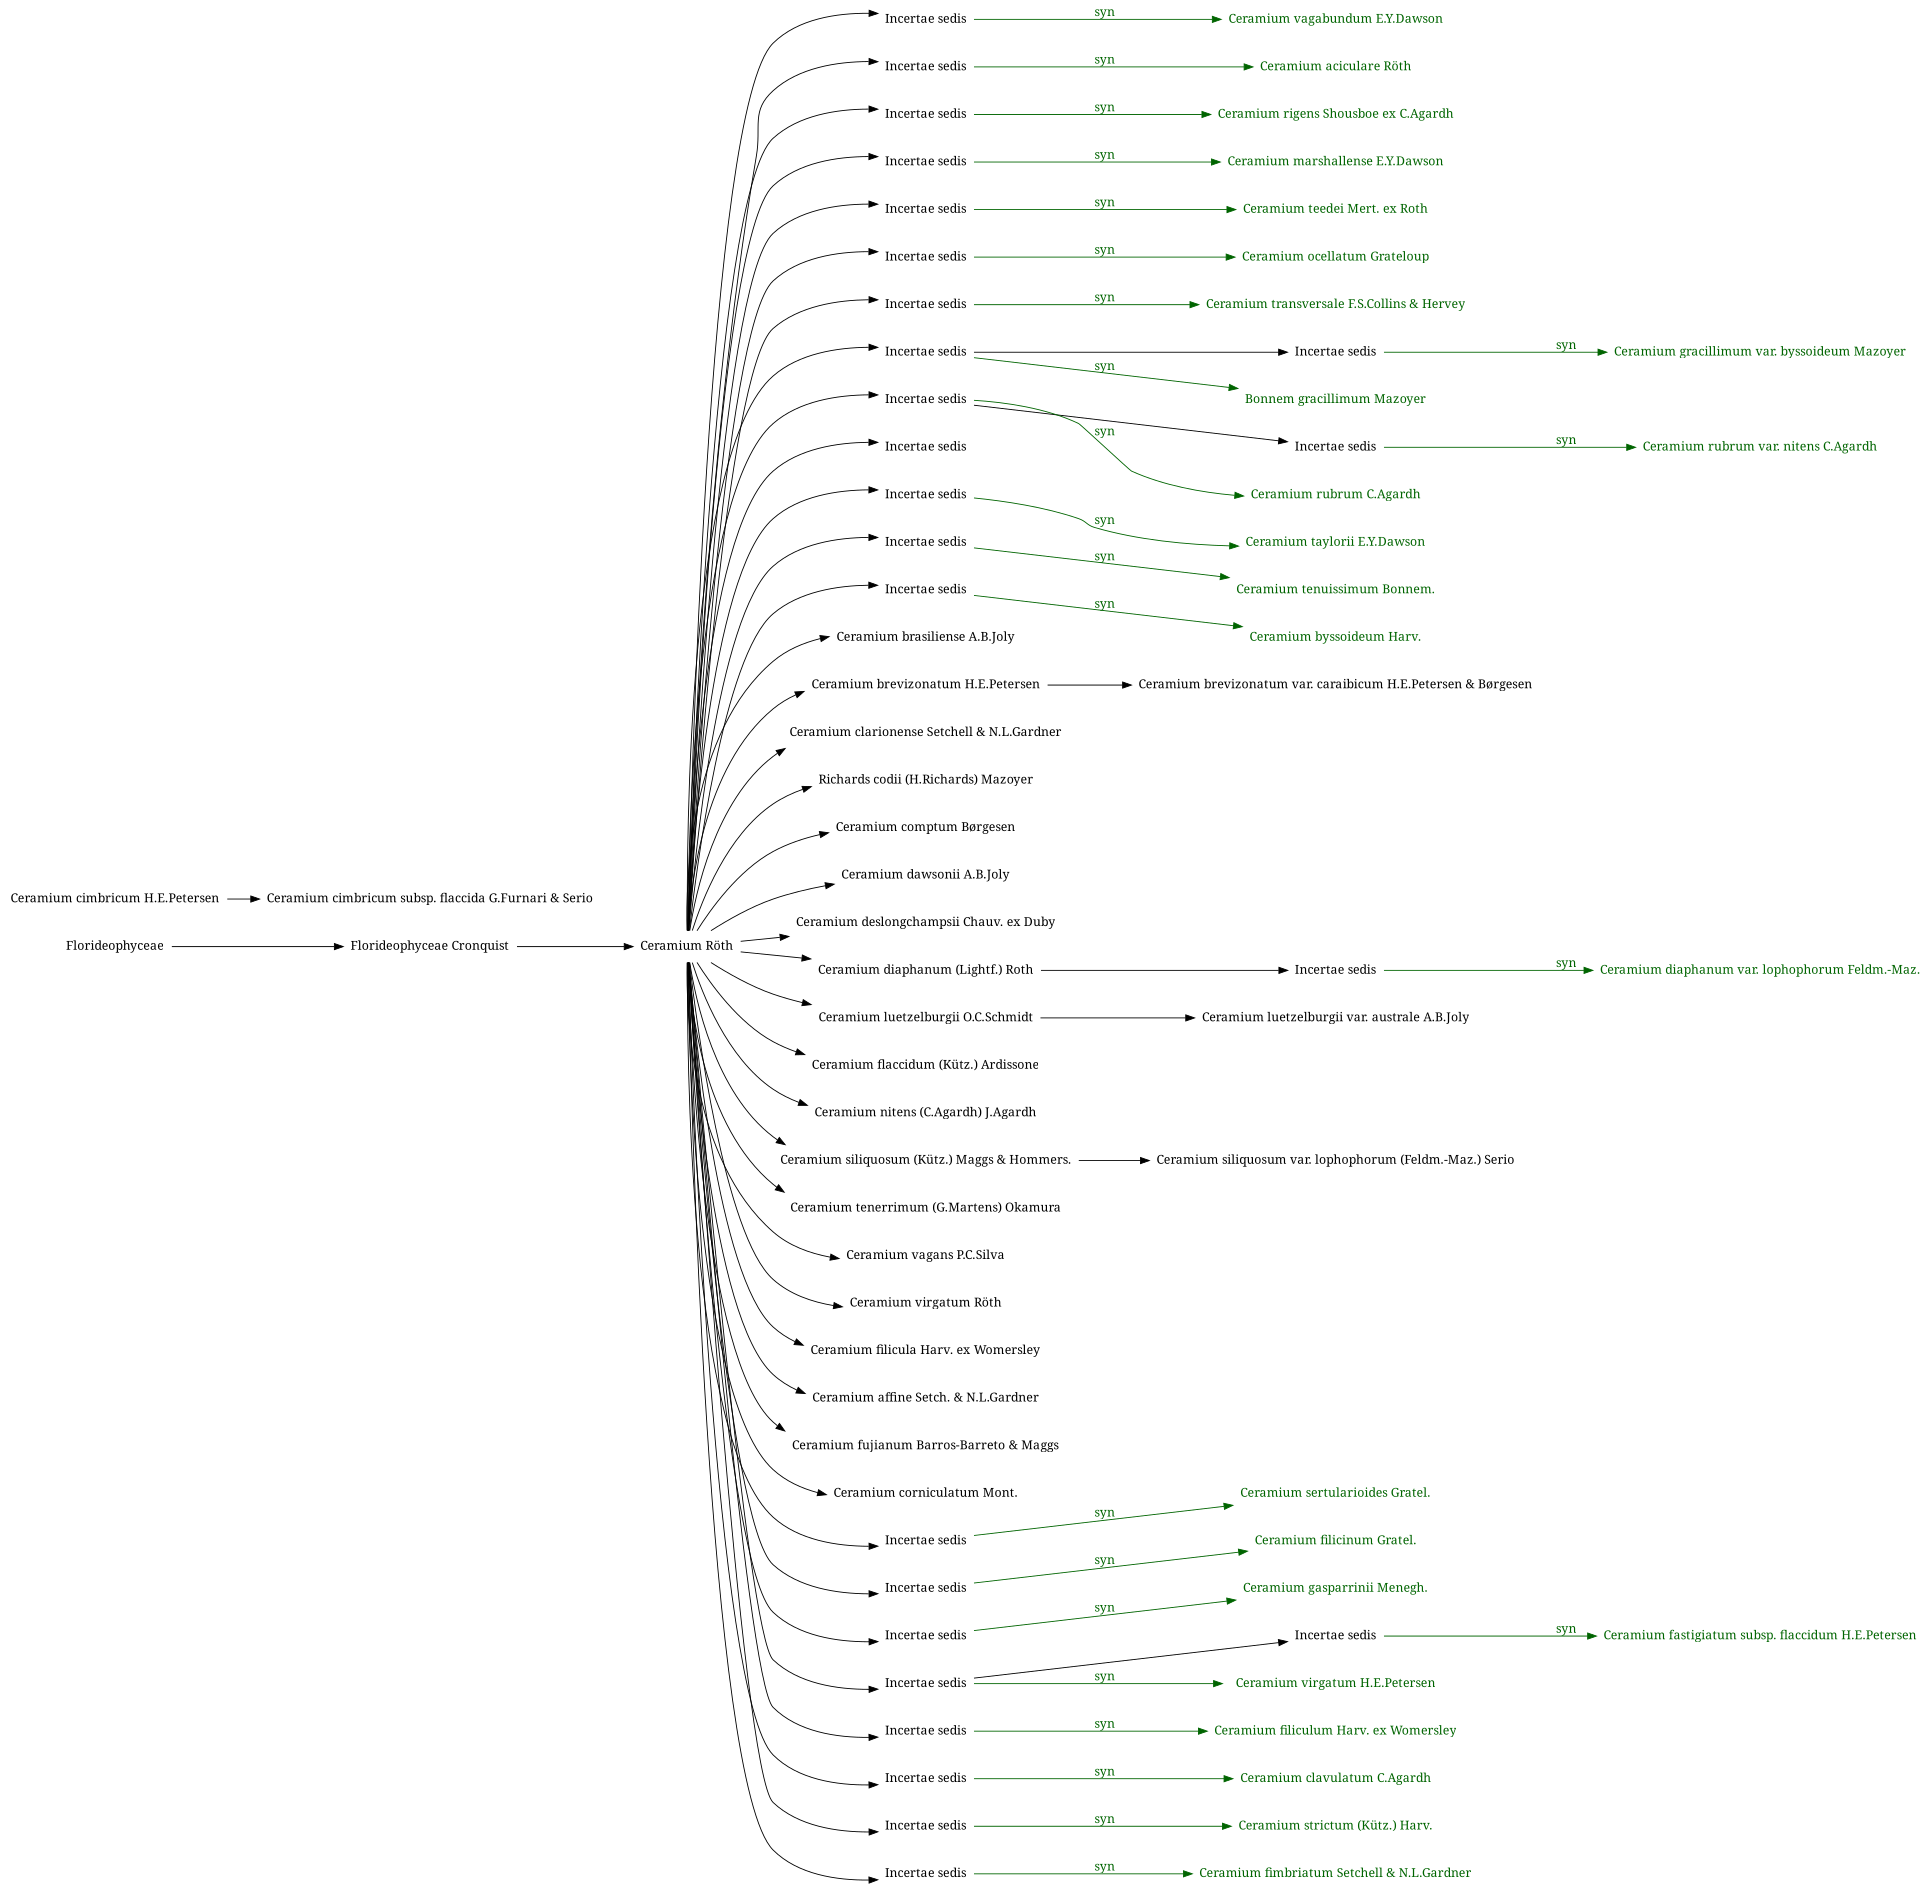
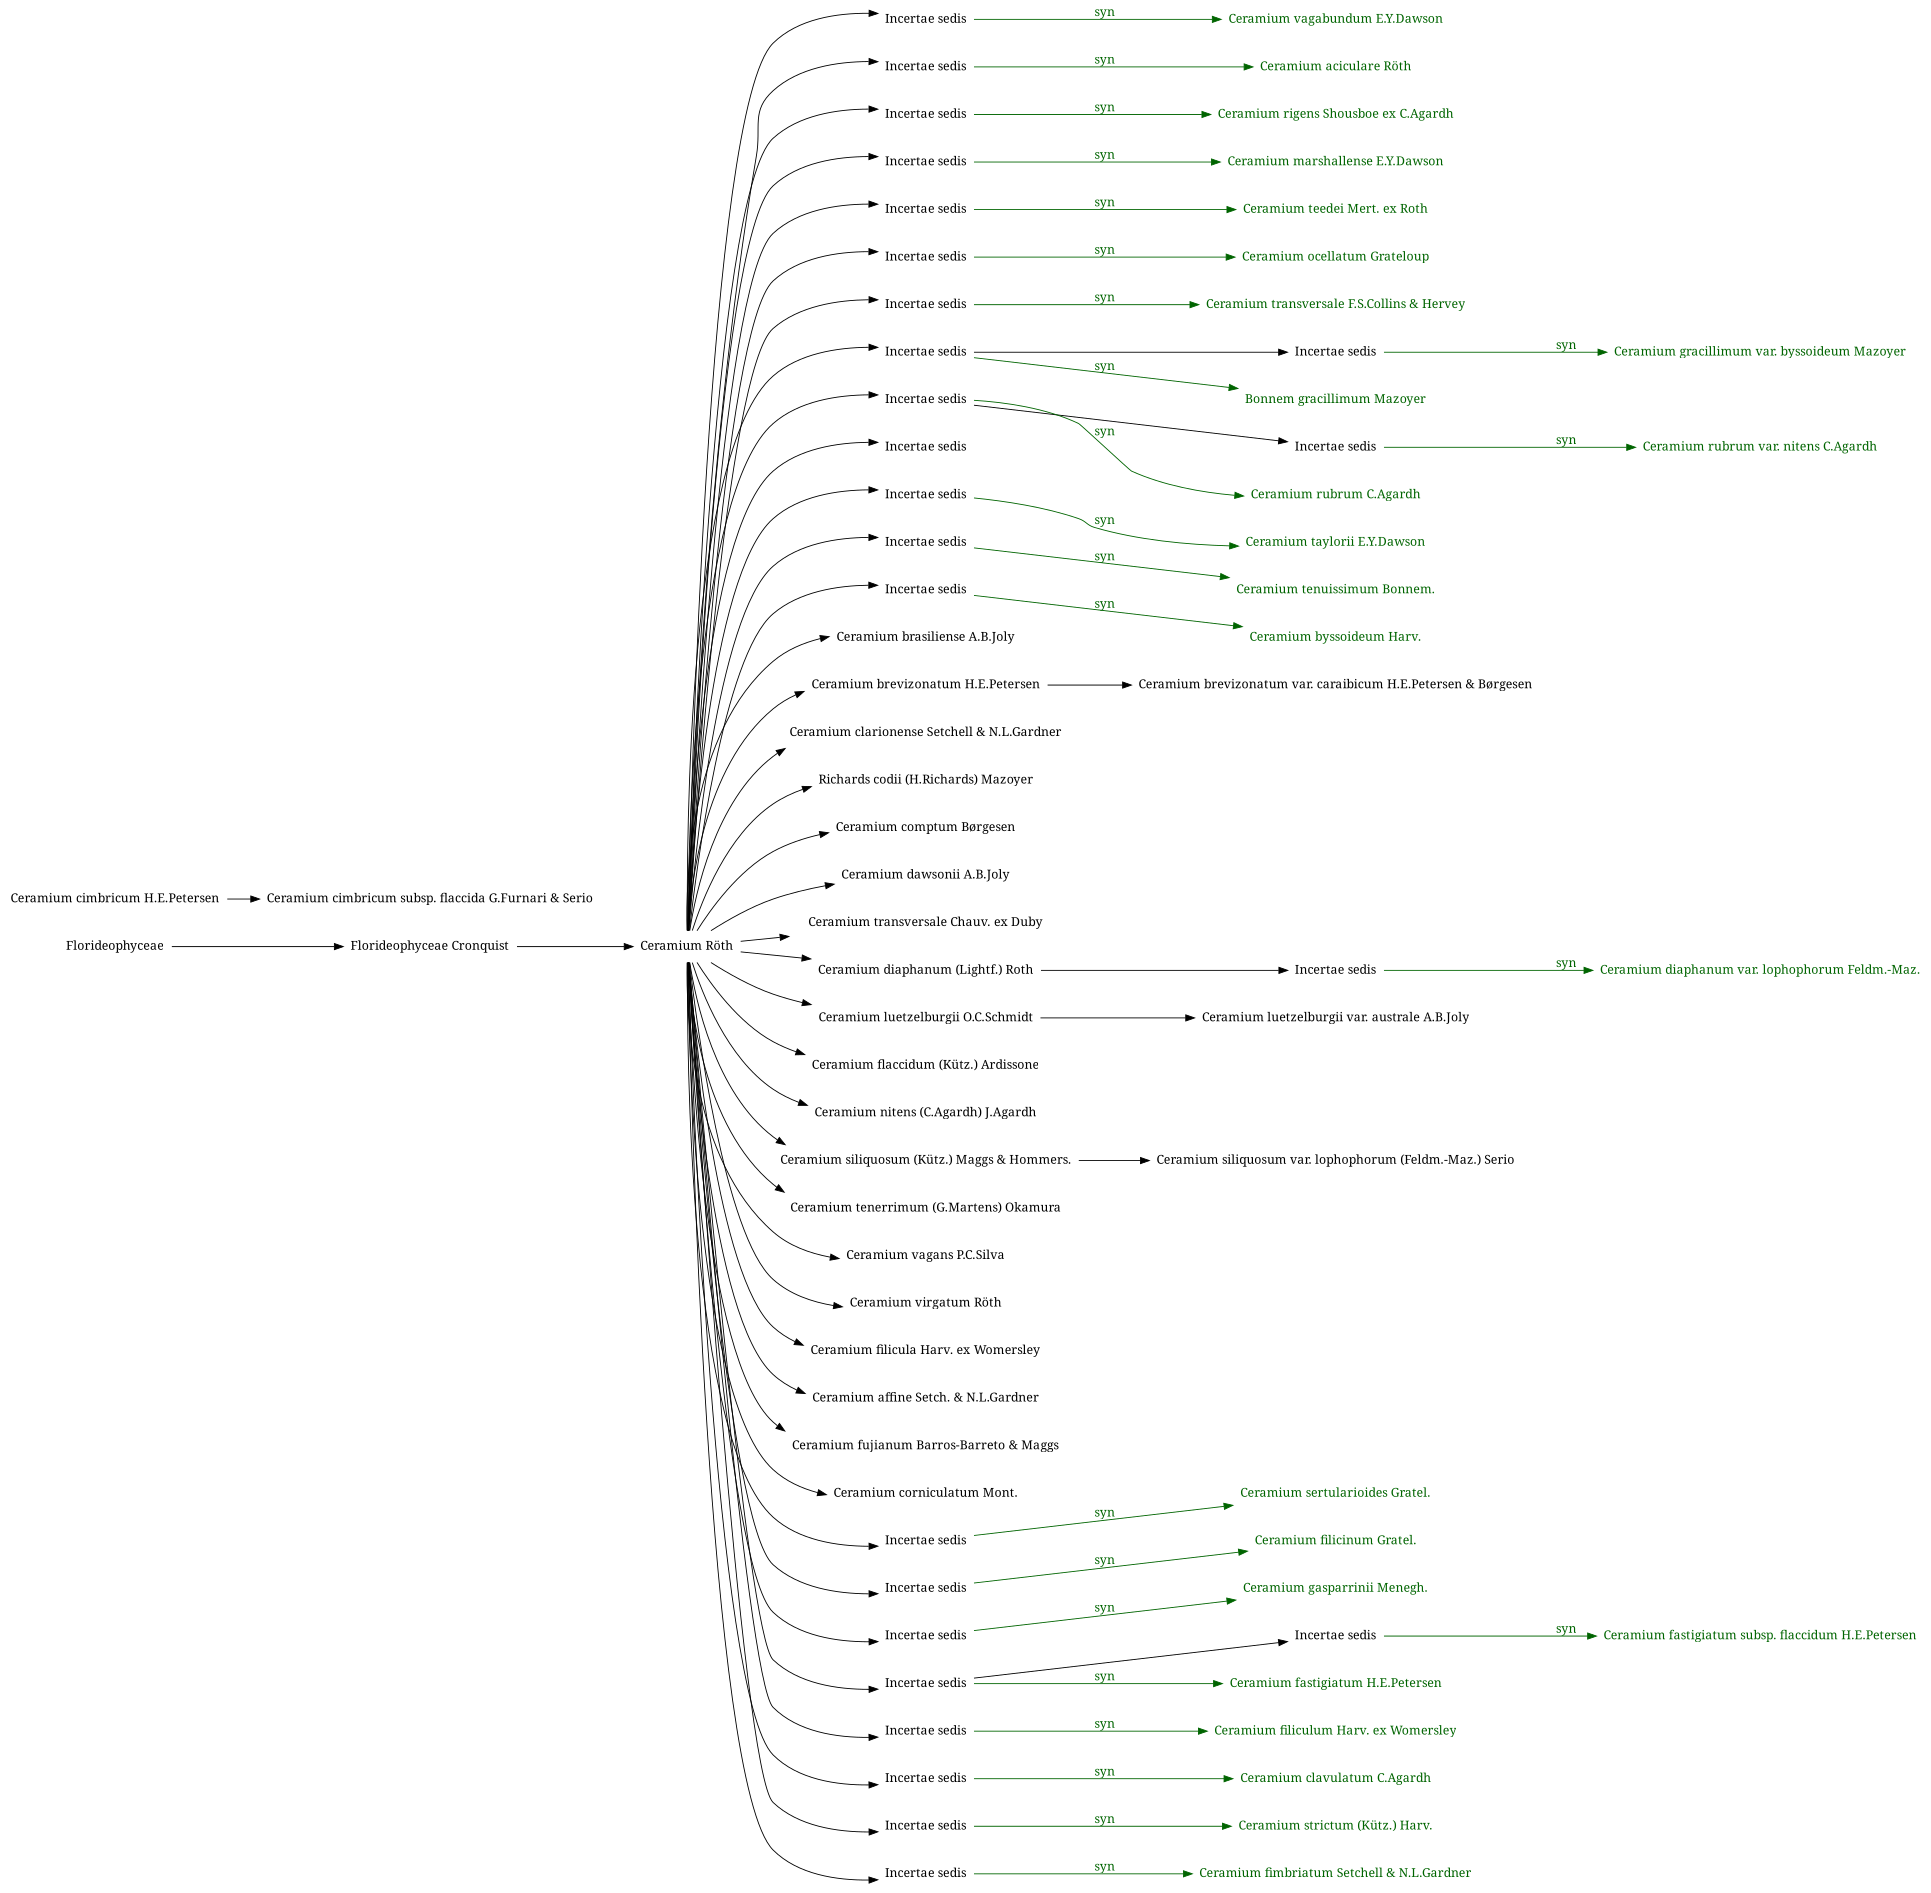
node "Ceramium deslongchampsii Chauv. ex Duby": label "Ceramium deslongchampsii Chauv. ex Duby" -> "Ceramium transversale Chauv. ex Duby"
node "Ceramium virgatum H.E.Petersen": label "Ceramium virgatum H.E.Petersen" -> "Ceramium fastigiatum H.E.Petersen"
